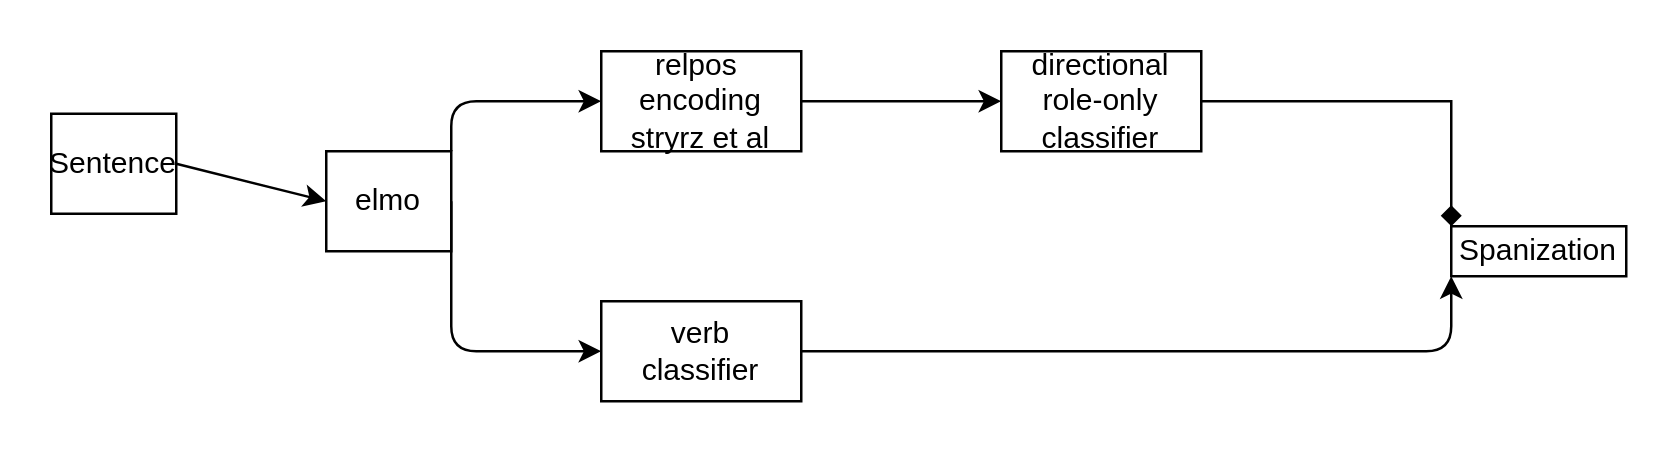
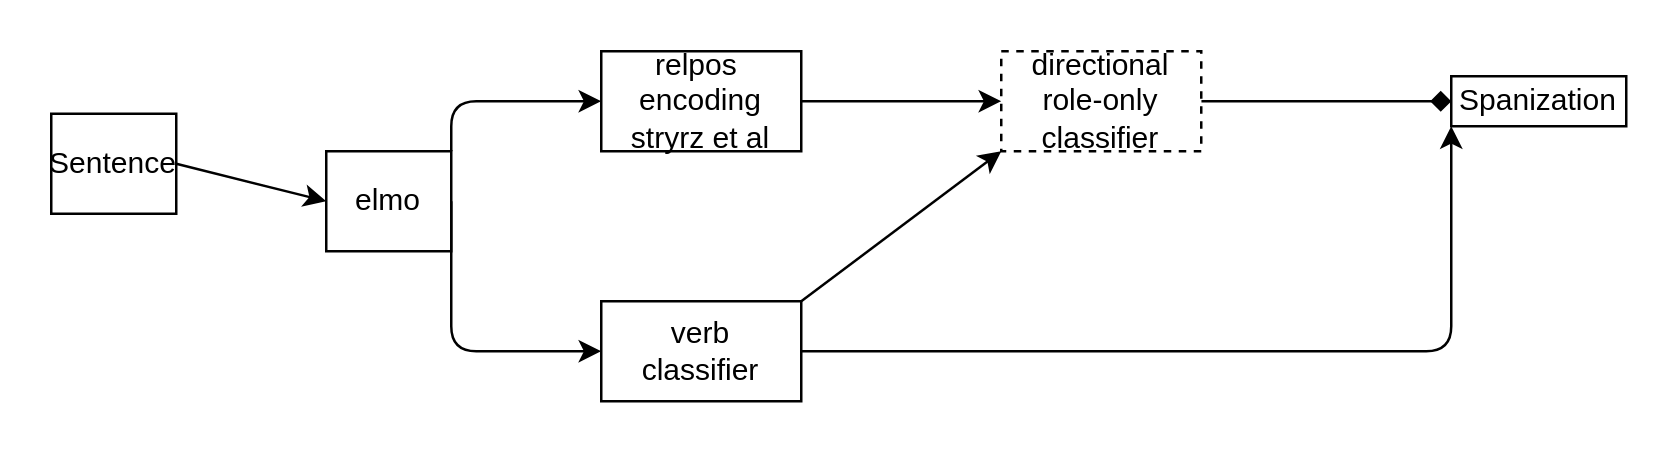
node "directional role-only classifier": style solid -> dashed
edge "verb classifier" -> "directional role-only classifier": added
node "Spanization": moved (1539, 251) -> (1539, 101)
